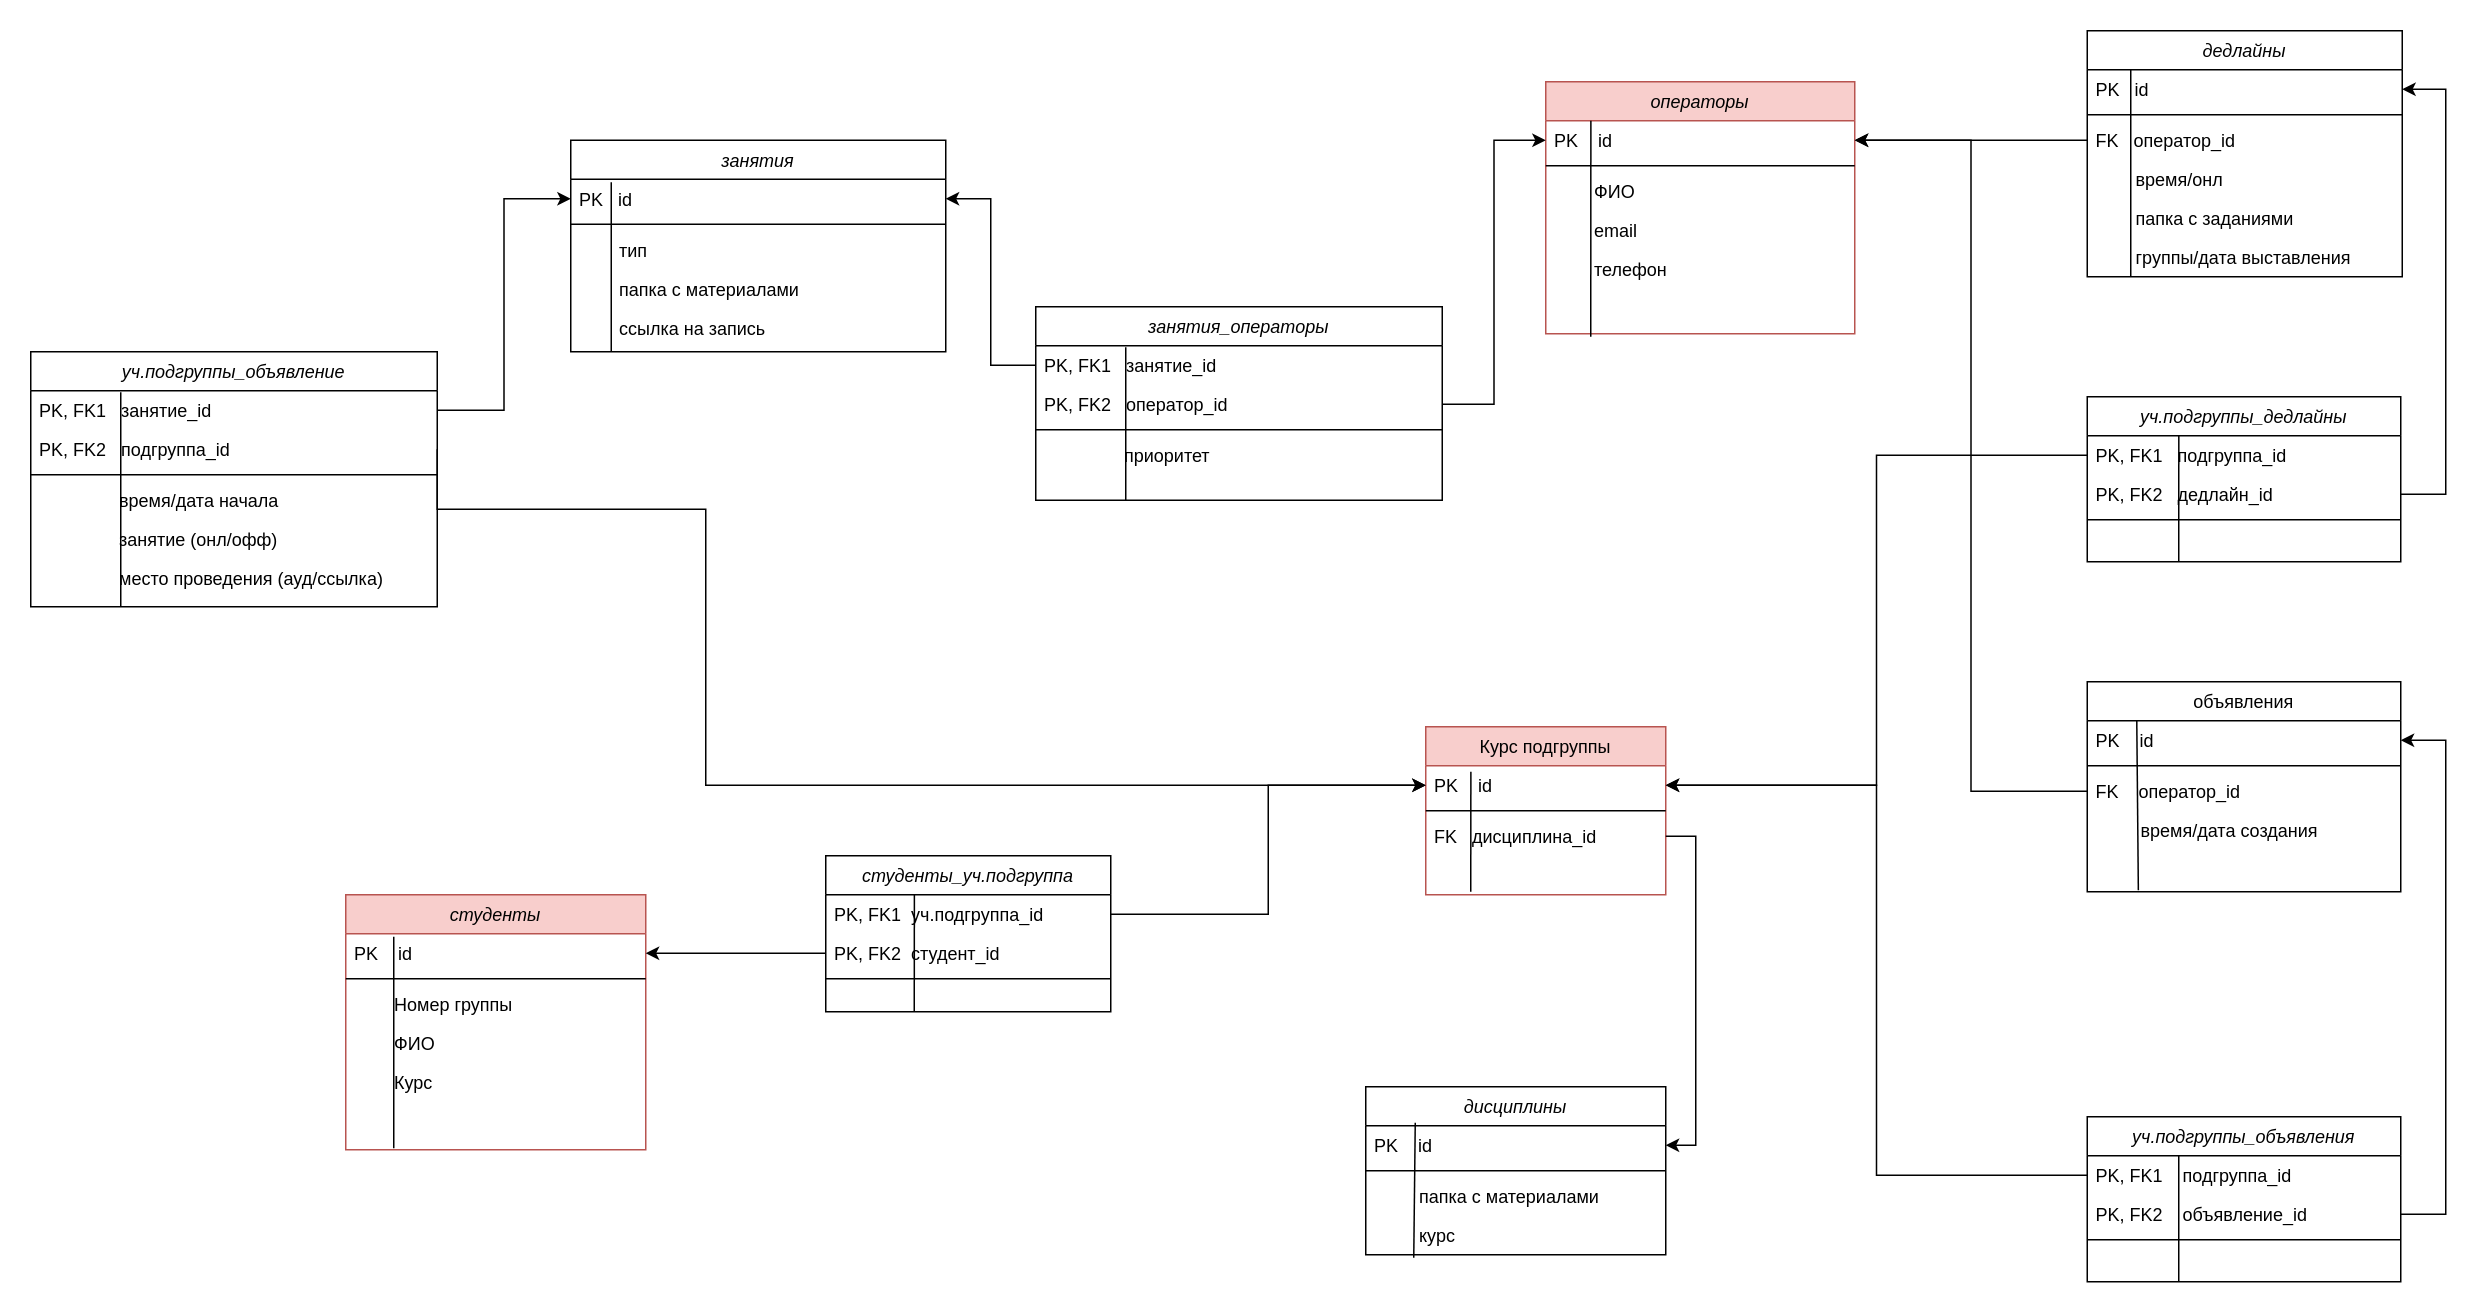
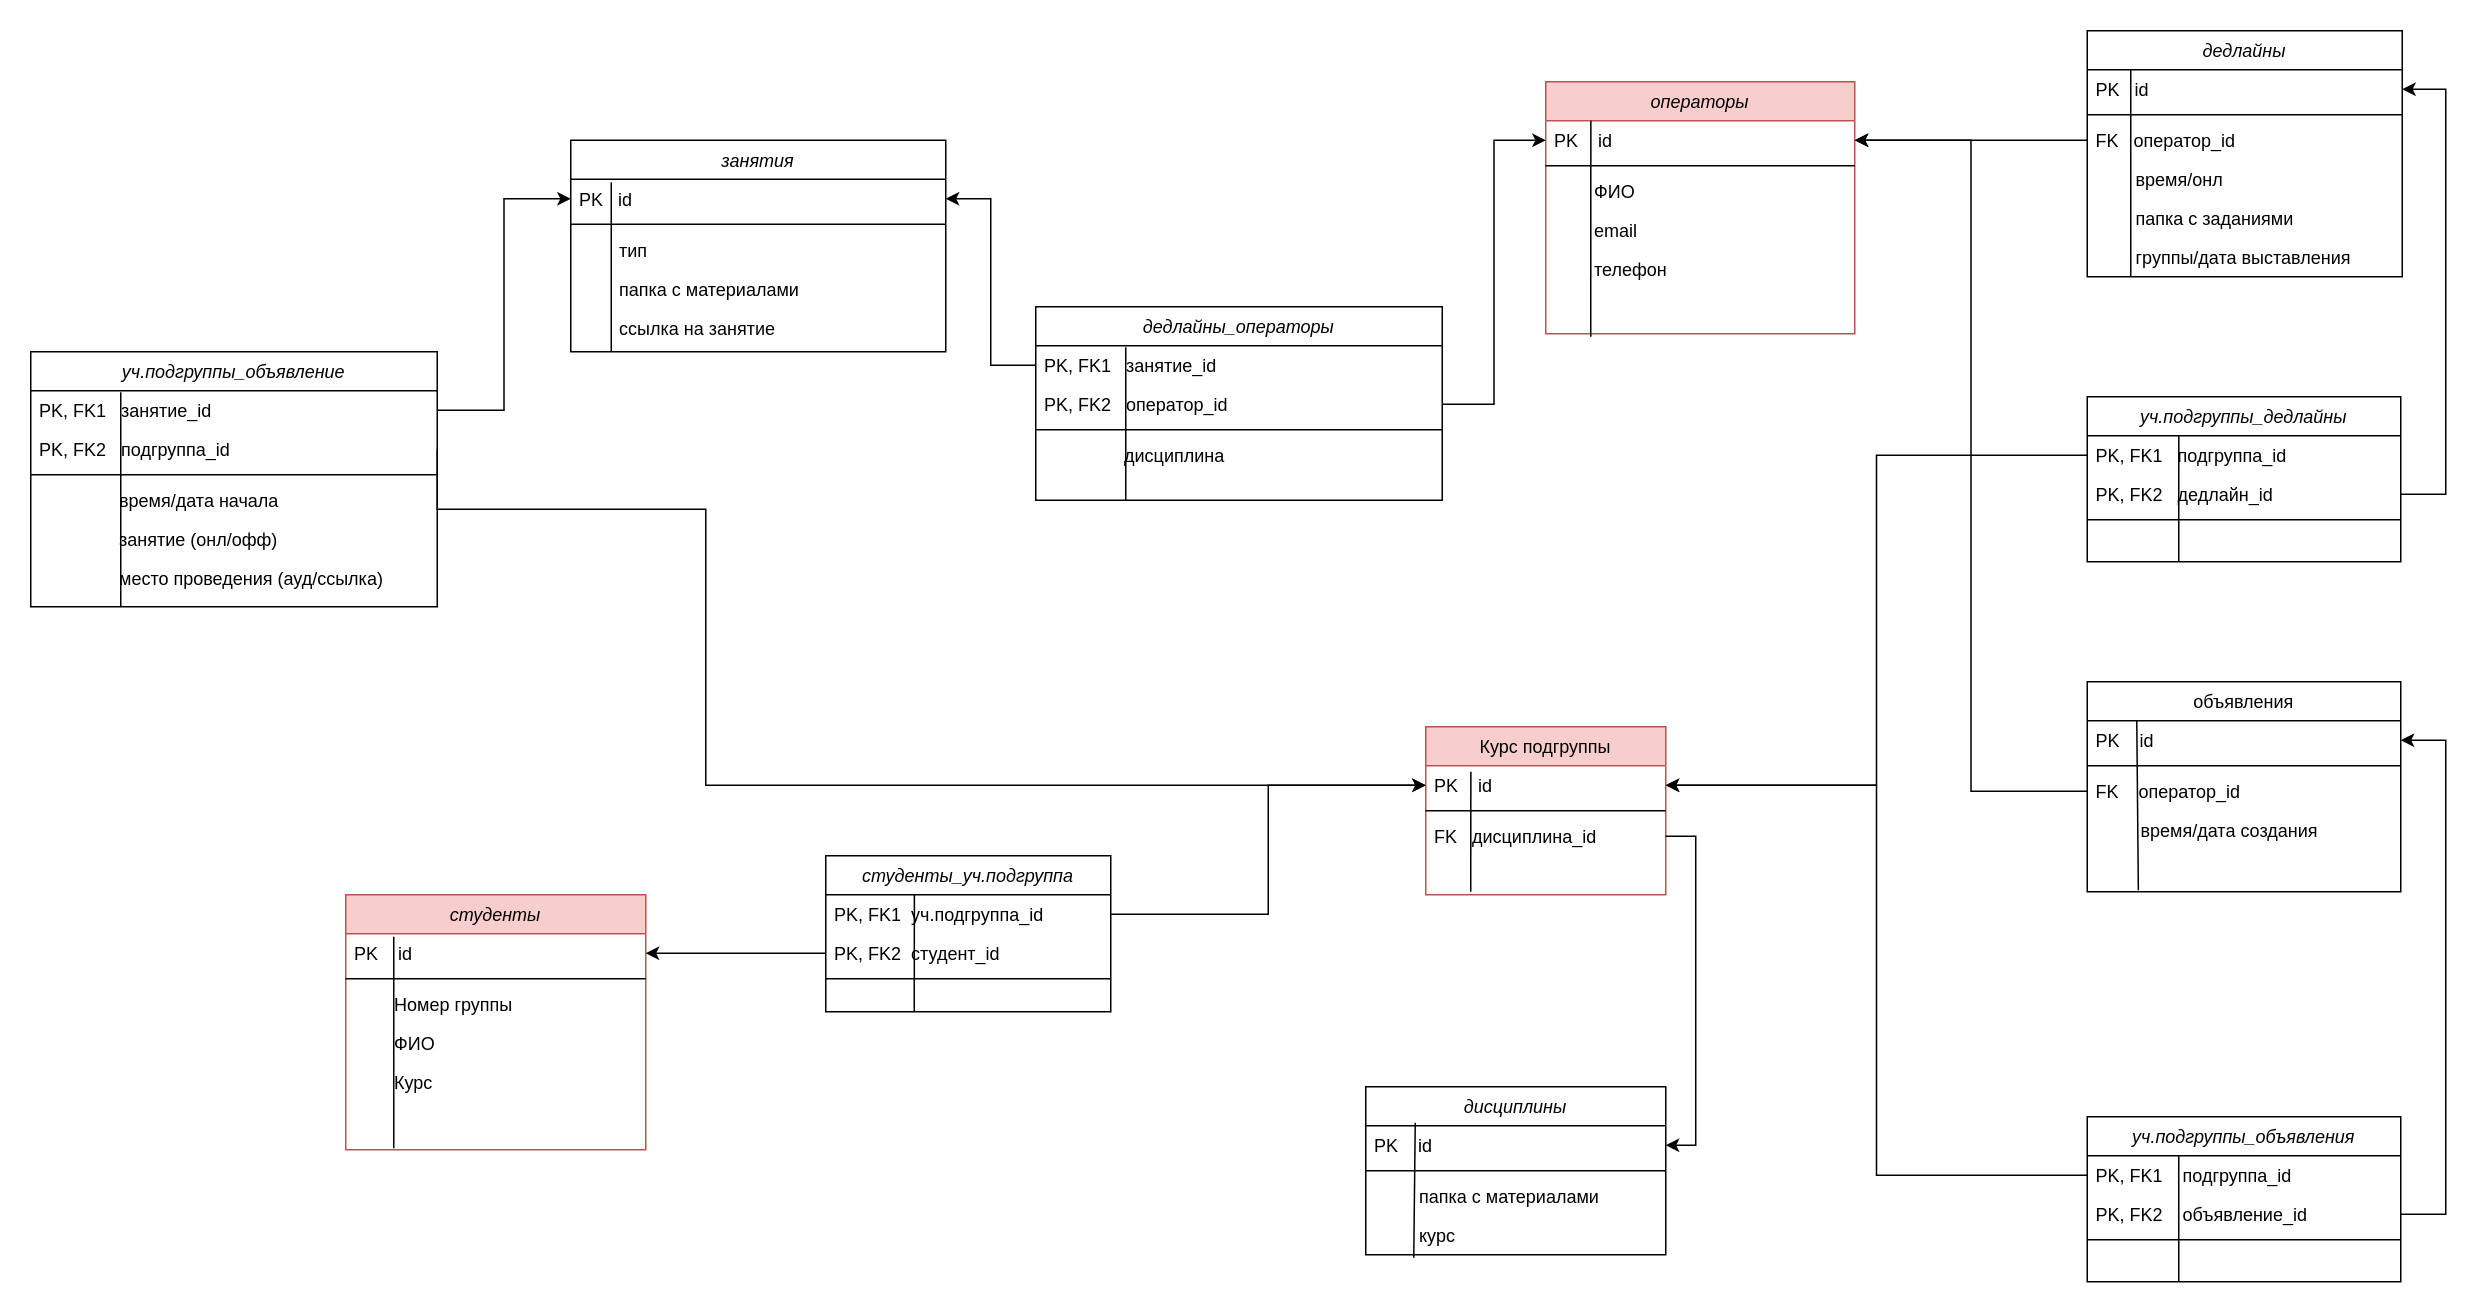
node "занятия_операторы": label "занятия_операторы" -> "дедлайны_операторы"
node "ссылка на запись": label "ссылка на запись" -> "ссылка на занятие"
node "приоритет": label "приоритет" -> "дисциплина"
